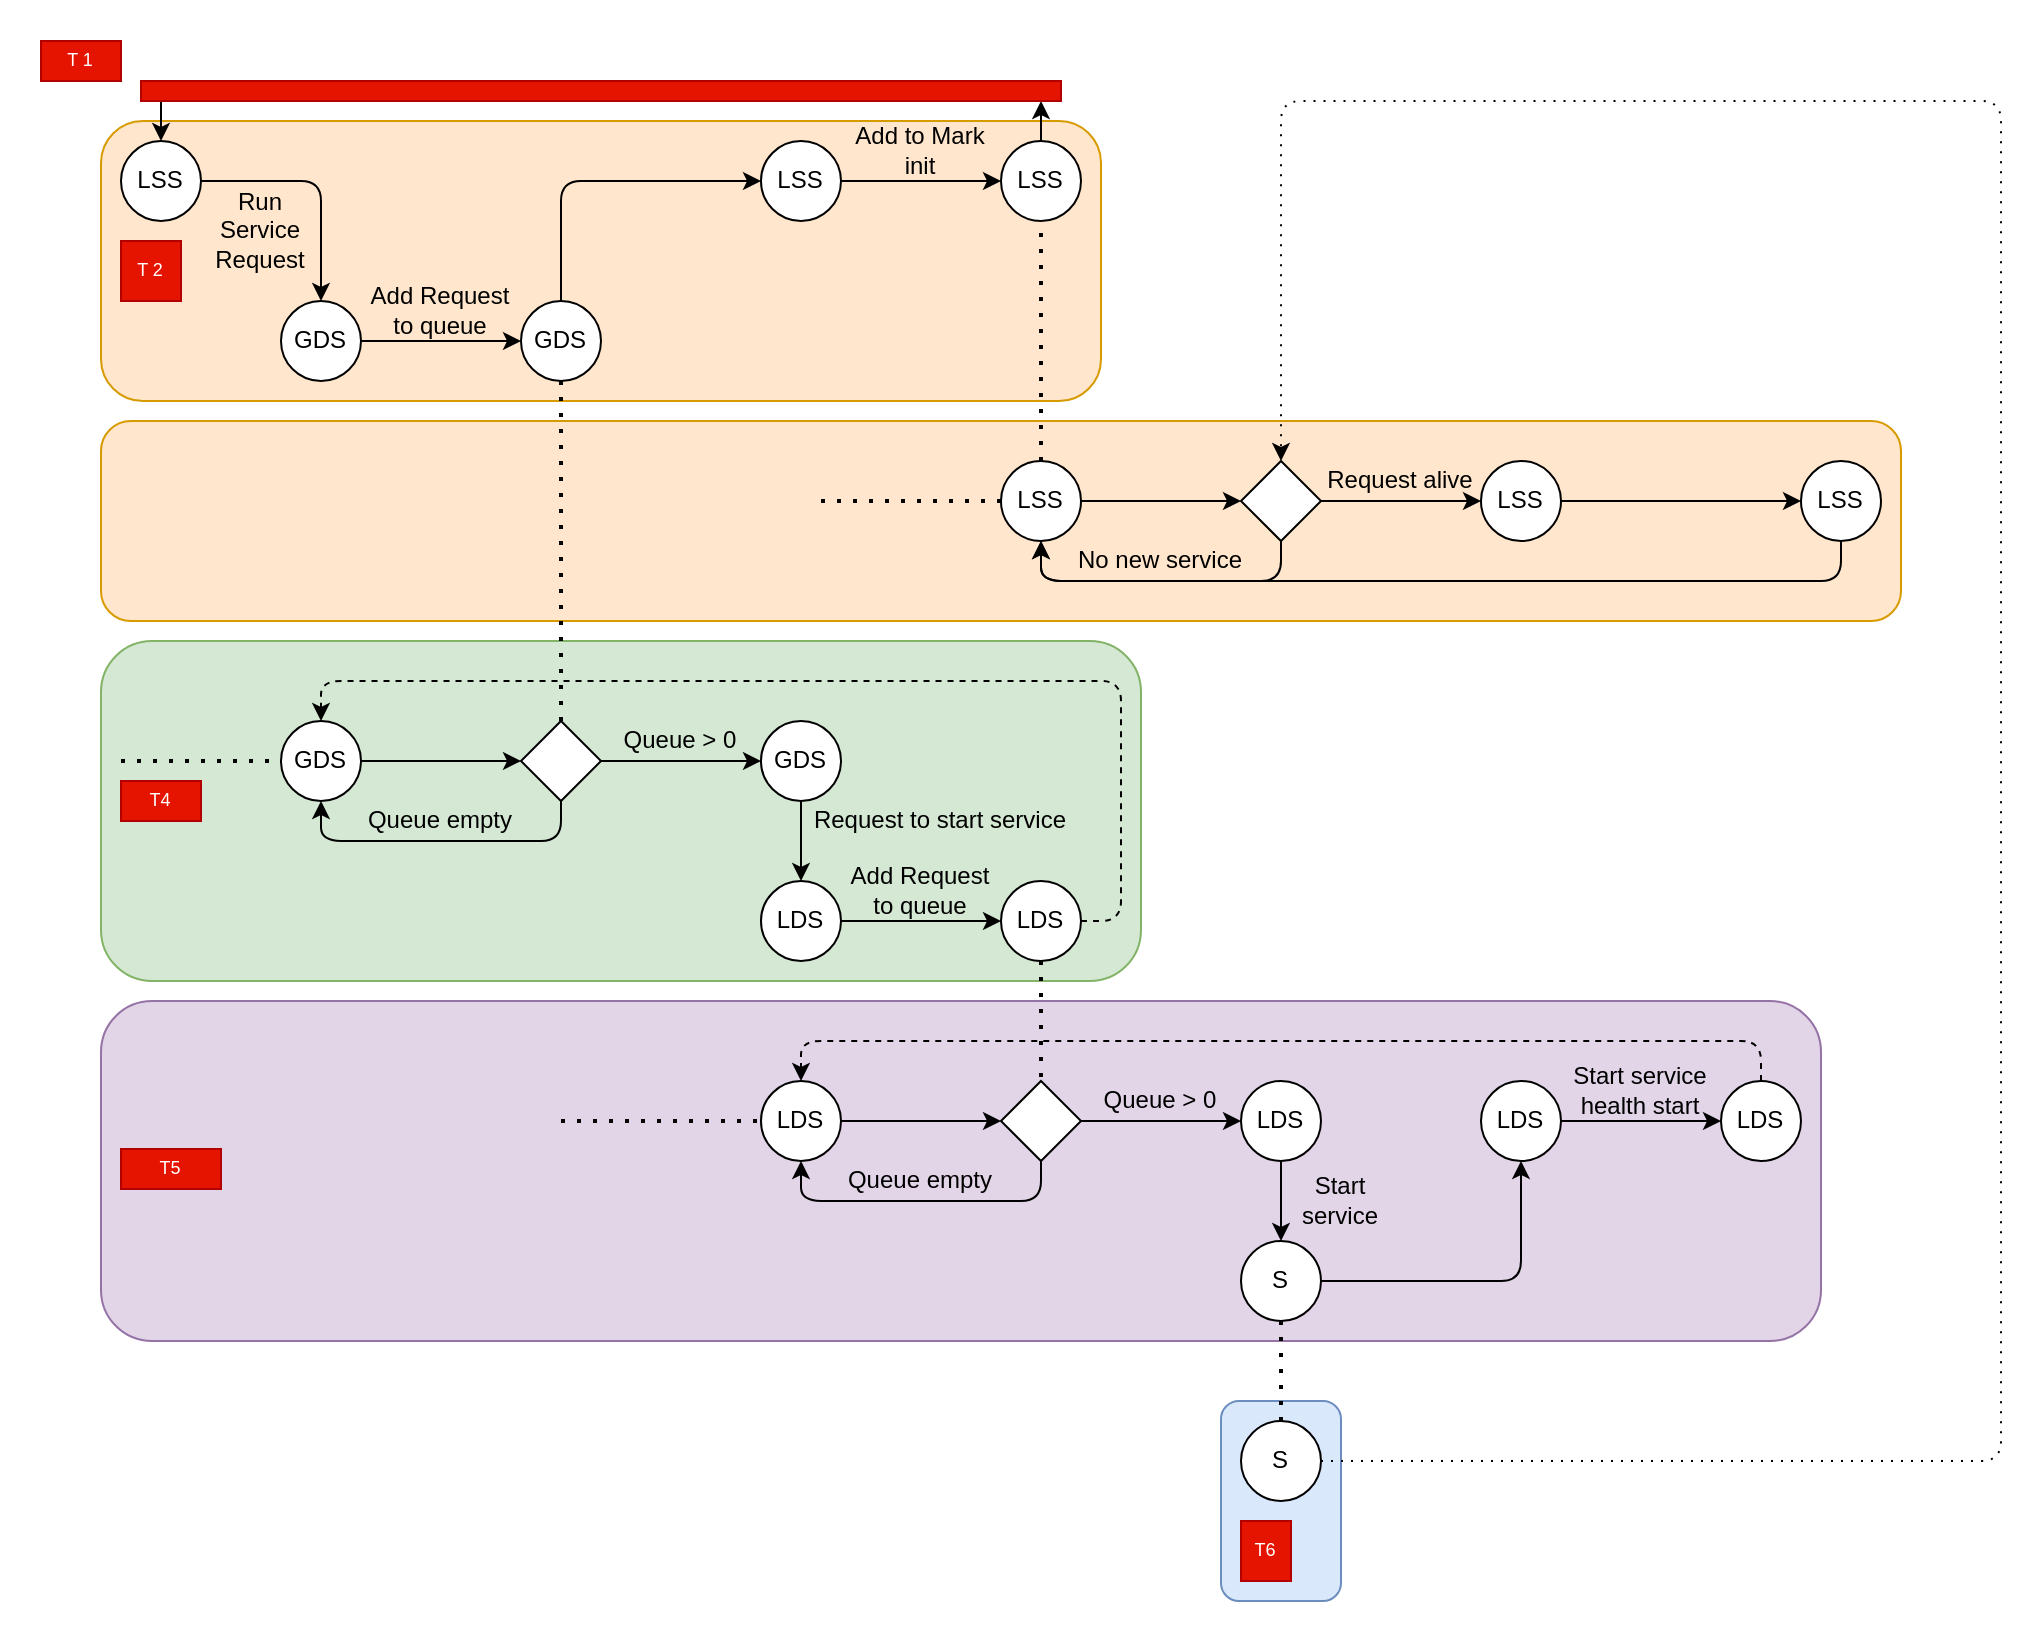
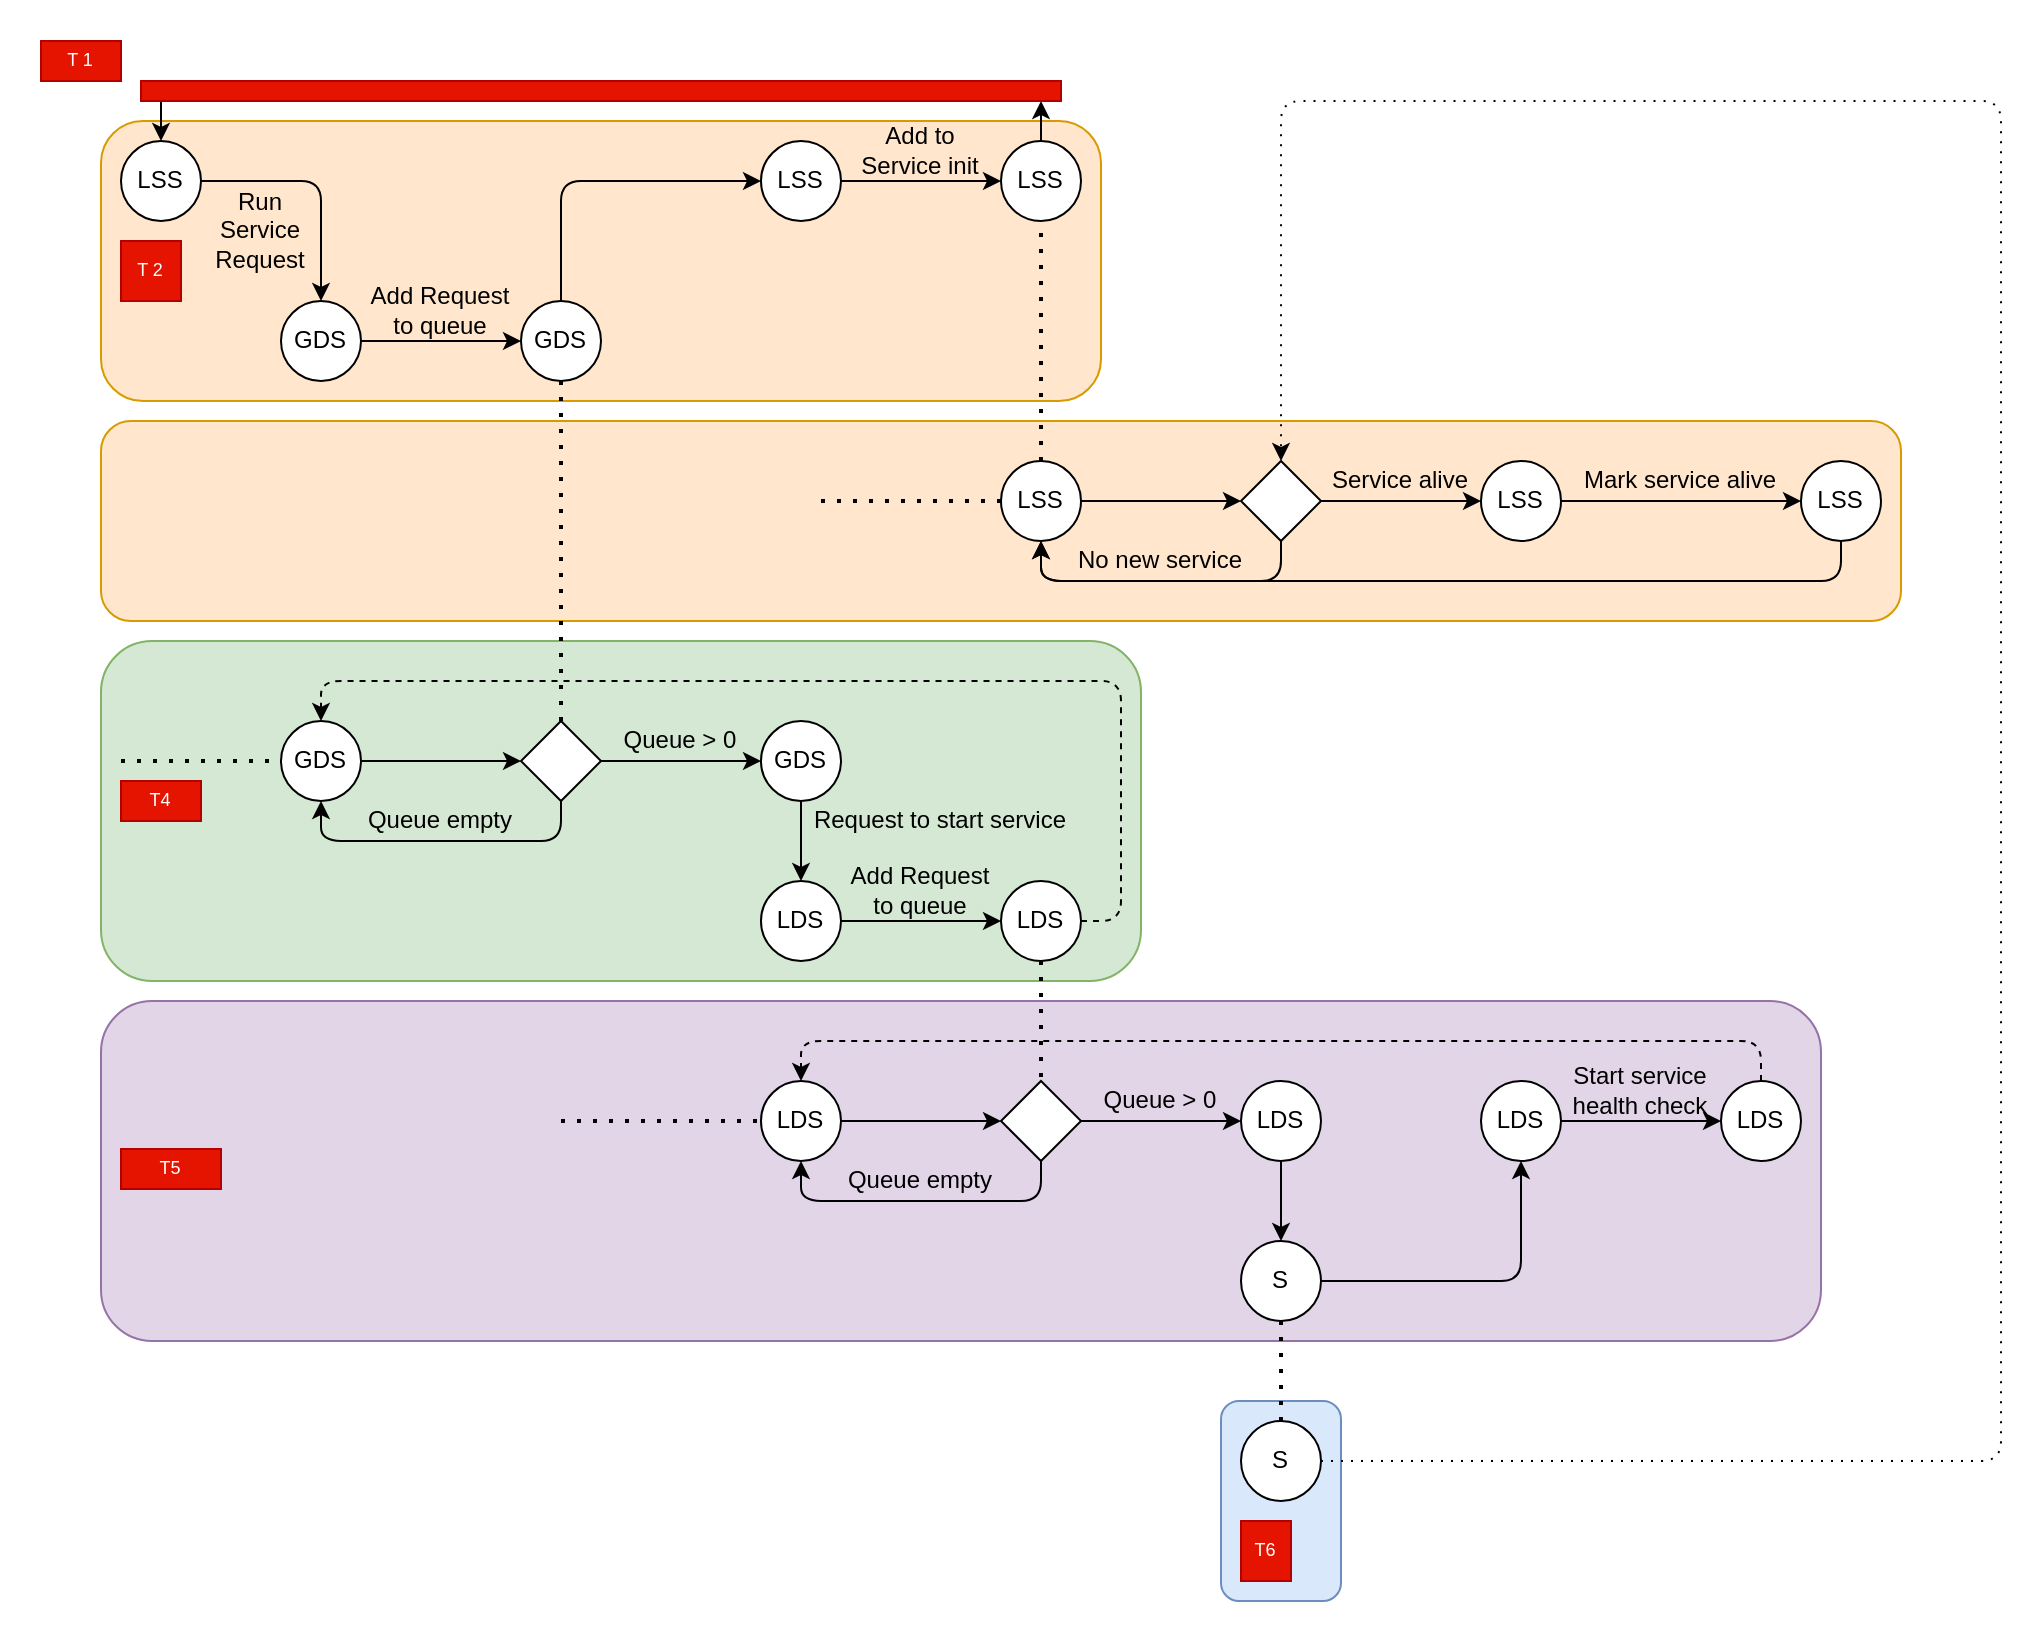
node "Add to Mark init": label "Add to Mark init" -> "Add to Service init"
node "Request alive": label "Request alive" -> "Service alive"
node "Mark service alive": added
node "Start service health start": label "Start service health start" -> "Start service health check"
node "Start service": removed
